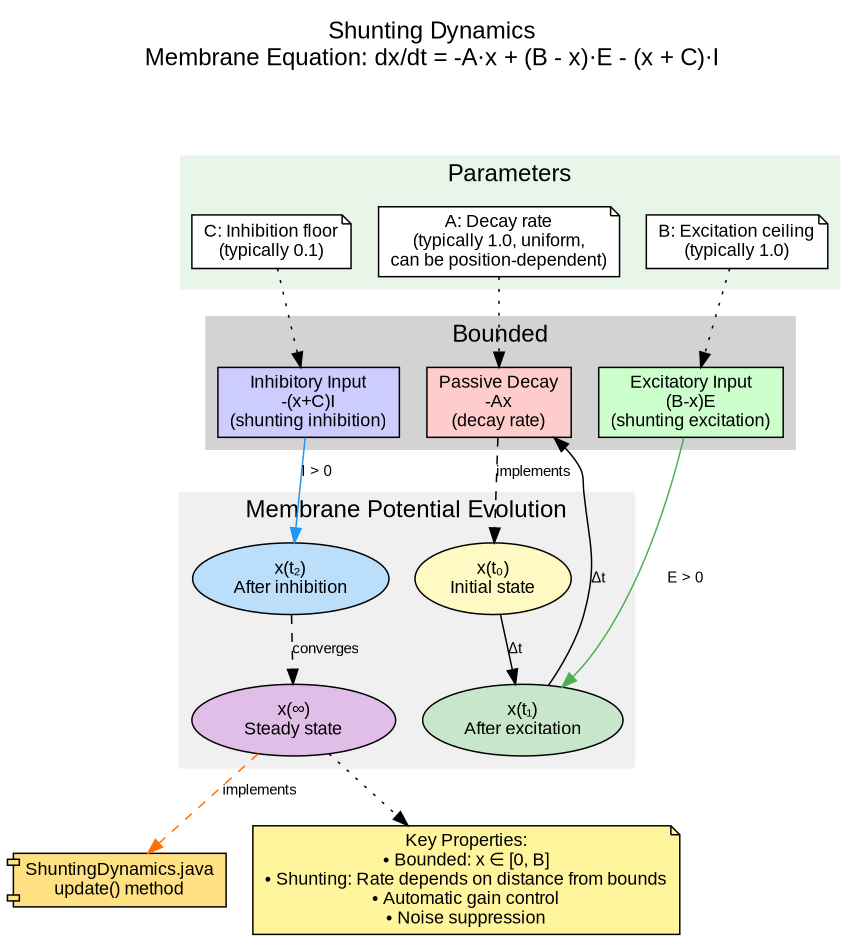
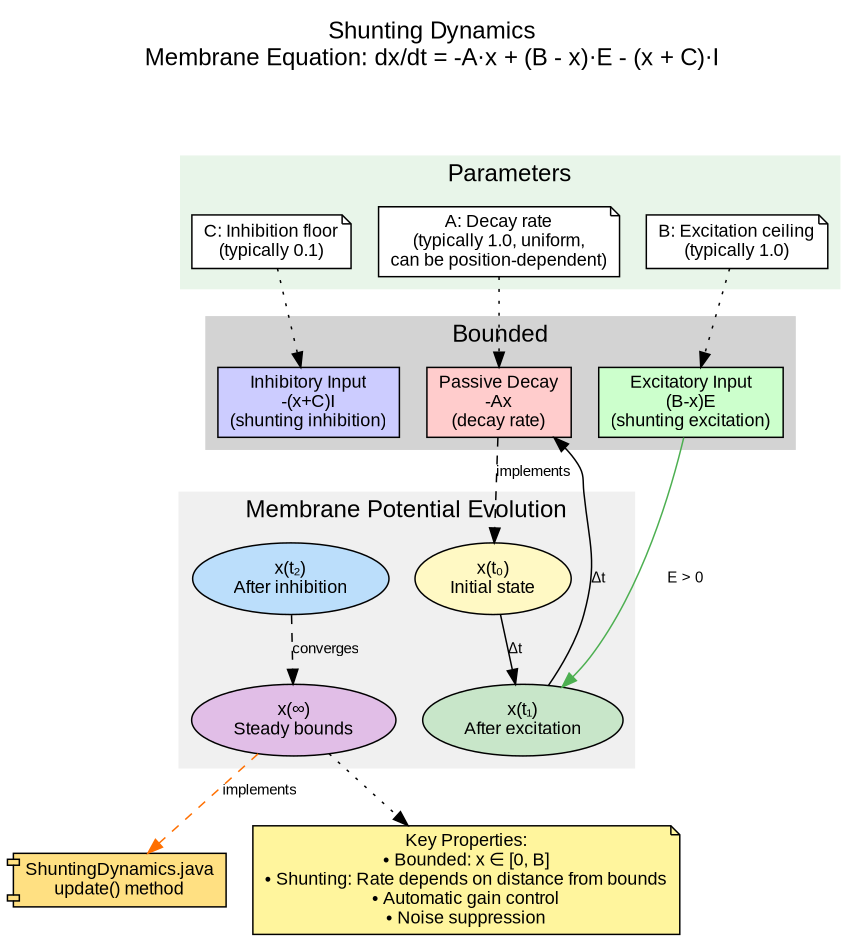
edge "Inhibitory Input -(x+C)I (shunting inhibition)" -> "x(t₂) After inhibition": removed, label "I > 0"
node "x(∞) Steady state": label "x(∞) Steady state" -> "x(∞) Steady bounds"
